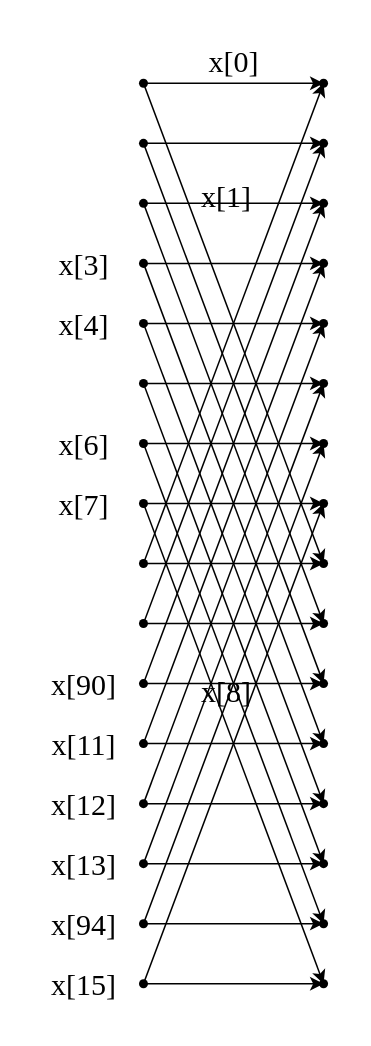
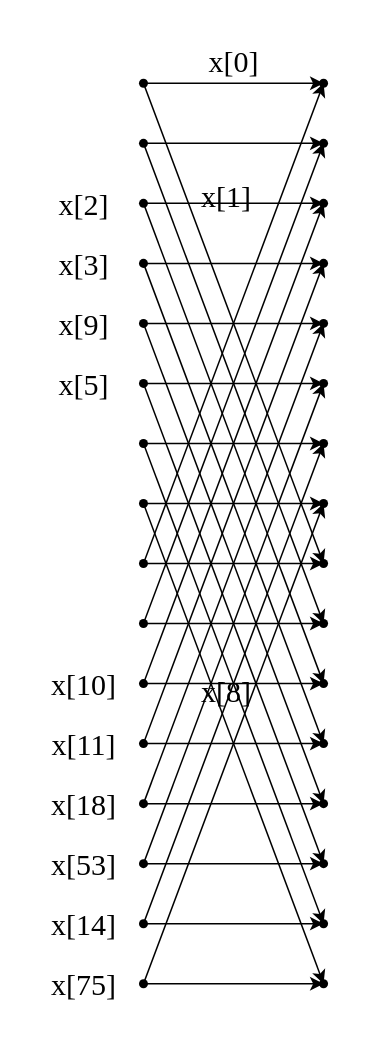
node "x[2]": added
node "x[4]": label "x[4]" -> "x[9]"
node "x[5]": added
node "x[6]": removed
node "x[7]": removed
node "x[90]": label "x[90]" -> "x[10]"
node "x[12]": label "x[12]" -> "x[18]"
node "x[13]": label "x[13]" -> "x[53]"
node "x[94]": label "x[94]" -> "x[14]"
node "x[15]": label "x[15]" -> "x[75]"
